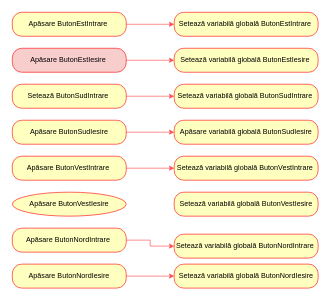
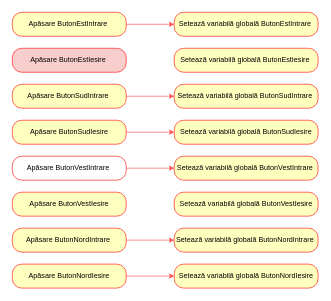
edge "Apăsare ButonEstIesire" -> "Setează variabilă globală ButonEstIesire": removed
node "Setează ButonSudIntrare": label "Setează ButonSudIntrare" -> "Apăsare ButonSudIntrare"
node "Apăsare variabilă globală ButonSudIesire": label "Apăsare variabilă globală ButonSudIesire" -> "Setează variabilă globală ButonSudIesire"
node "Apăsare ButonVestIntrare": fillcolor #ffffc0 -> #ffffff
node "Apăsare ButonVestIesire": shape ellipse -> rounded rectangle
node "Setează variabilă globală ButonNordIntrare": moved (246, 246) -> (246, 240)
